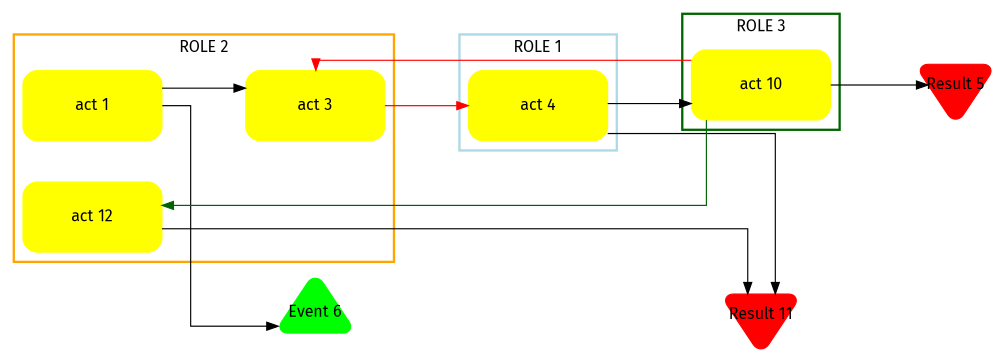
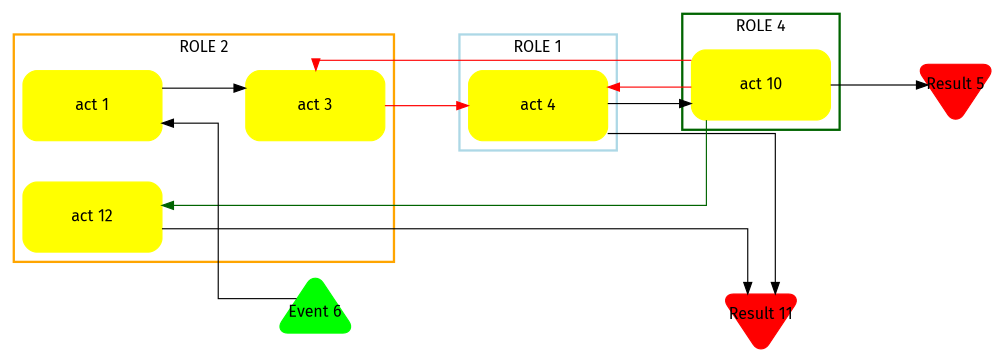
cluster "ROLE 3": label "ROLE 3" -> "ROLE 4"
edge "act 10" -> "act 4": added
edge "act 1" -> "Event 6": reversed
